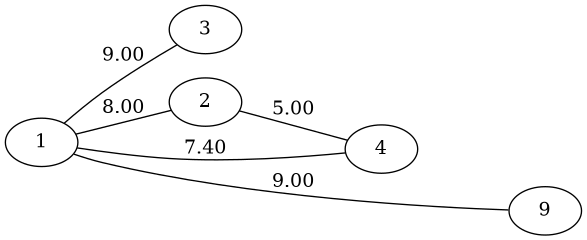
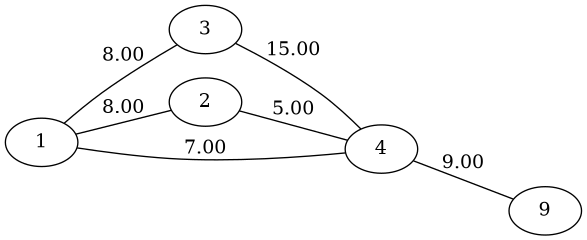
edge "3" -- "1": label "9.00" -> "8.00"
edge "3" -- "4": added, label "15.00"
edge "1" -- "4": label "7.40" -> "7.00"
edge "1" -- "9": now "4" -- "9"
